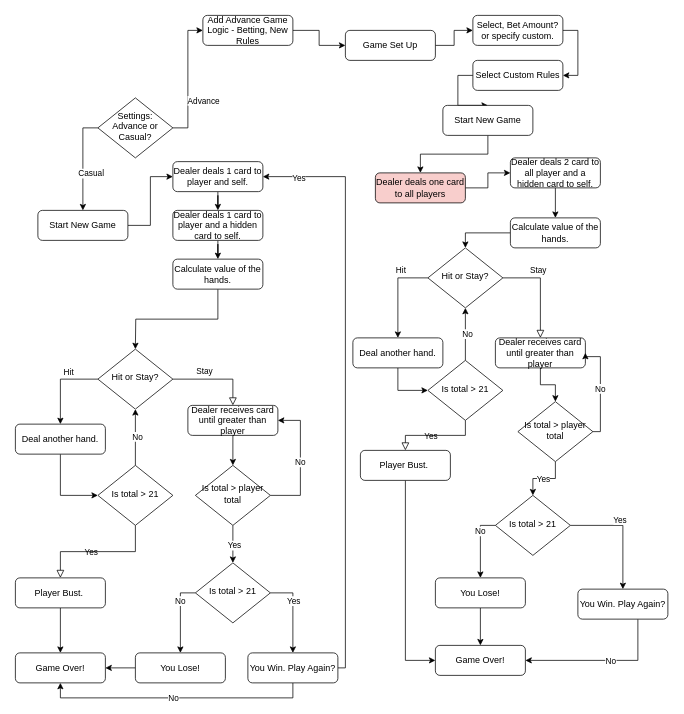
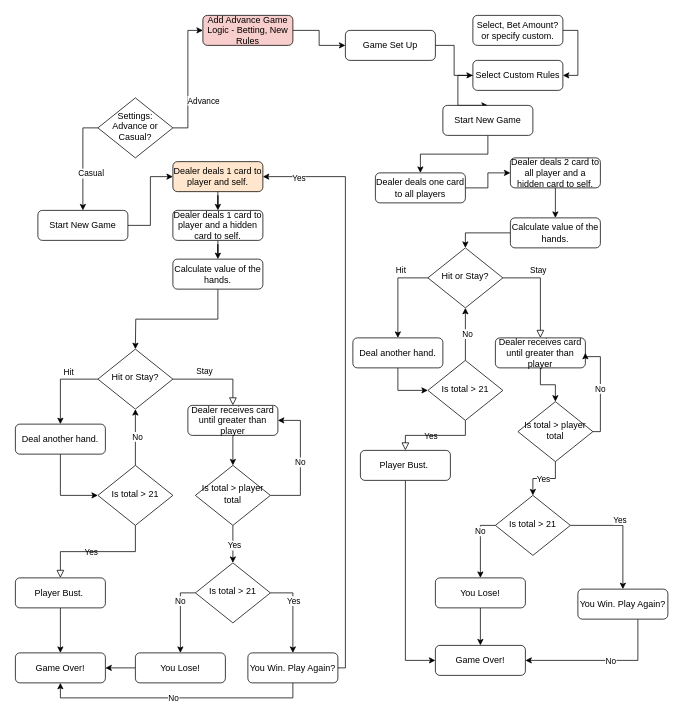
node "Add Advance Game Logic - Betting, New Rules": fillcolor #ffffff -> #f8cecc
edge "Game Set Up" -> "Select, Bet Amount? or specify custom.": now "Game Set Up" -> "Select Custom Rules"
node "Dealer deals 1 card to player and self.": fillcolor #ffffff -> #ffe6cc
node "Dealer deals one card to all players": fillcolor #f8cecc -> #ffffff
